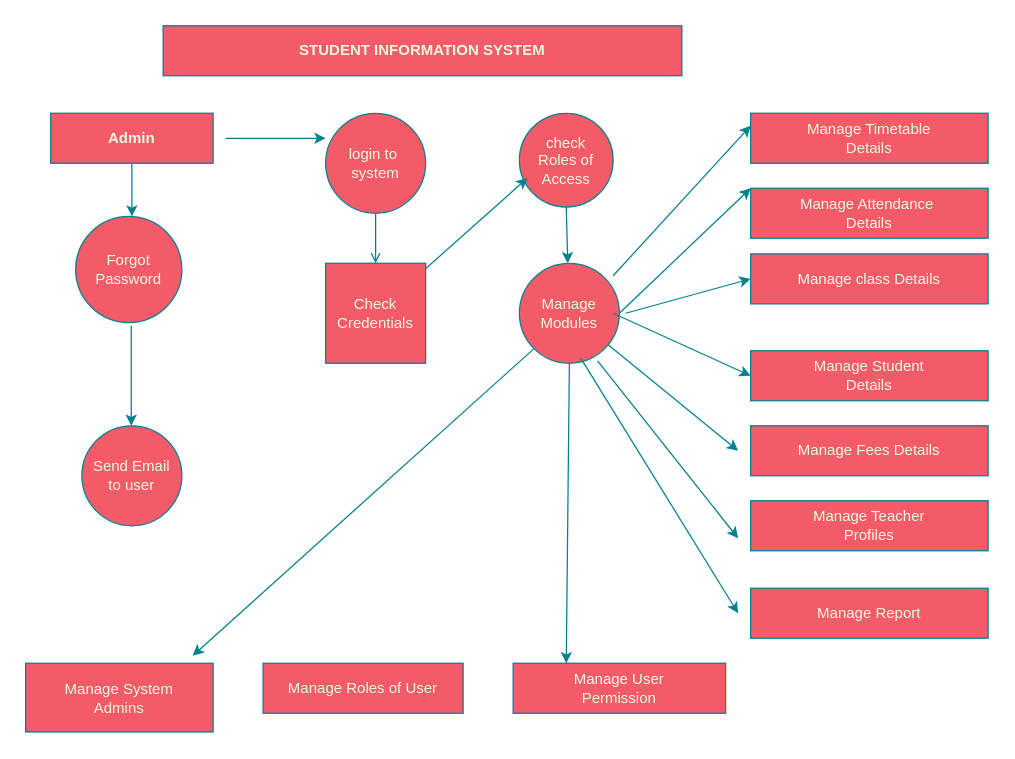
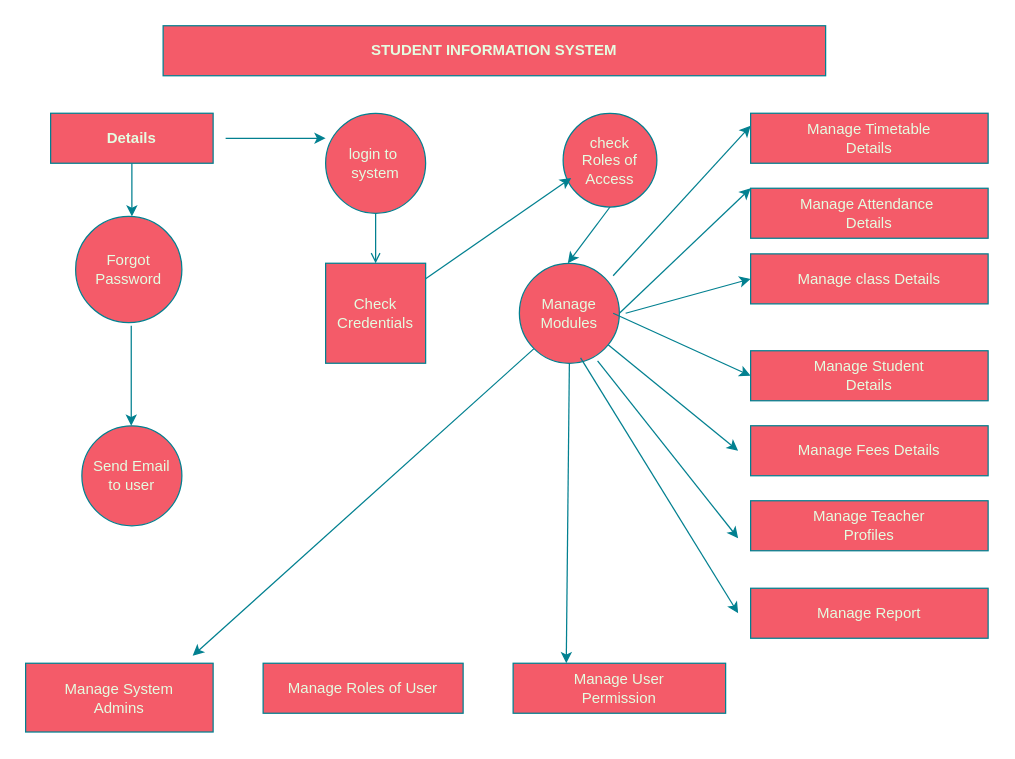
node "STUDENT INFORMATION SYSTEM": size 519x50 -> 663x50
node "Admin": label "Admin" -> "Details"
node "check Roles of Access": moved (566, 160) -> (610, 160)
